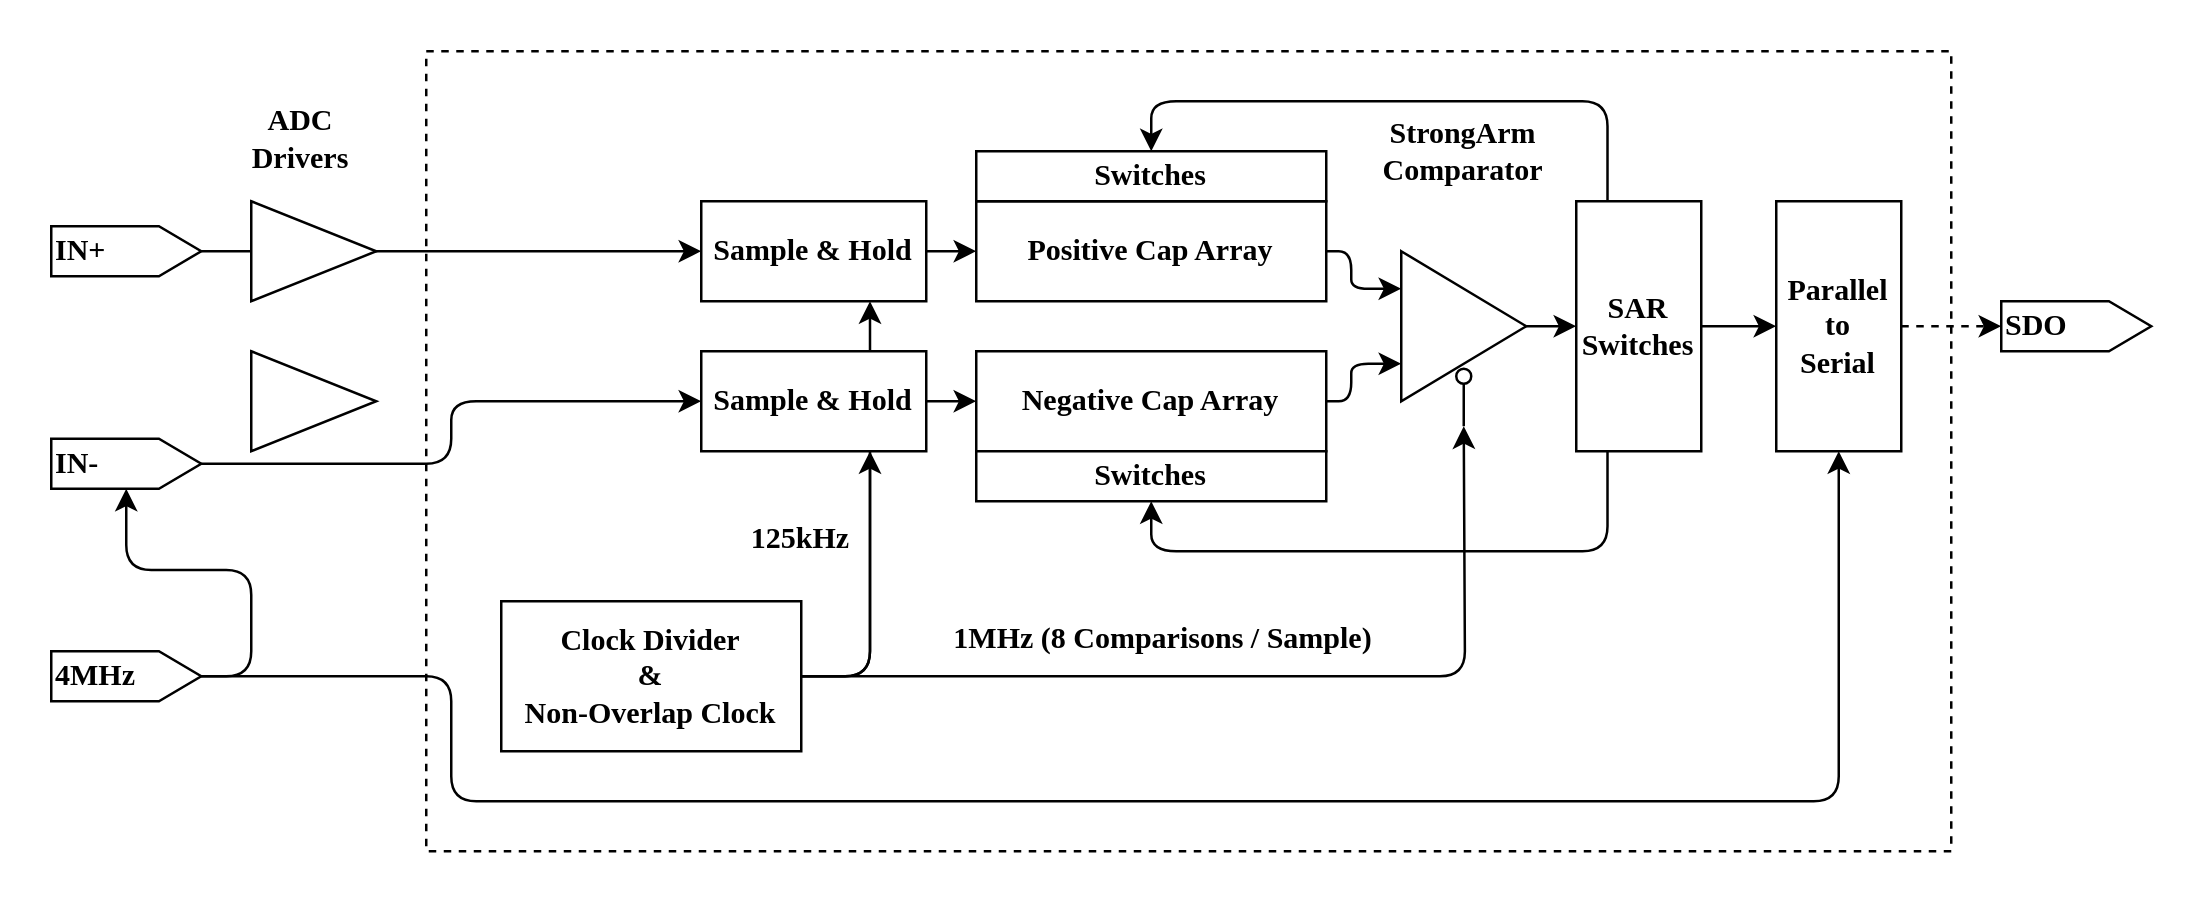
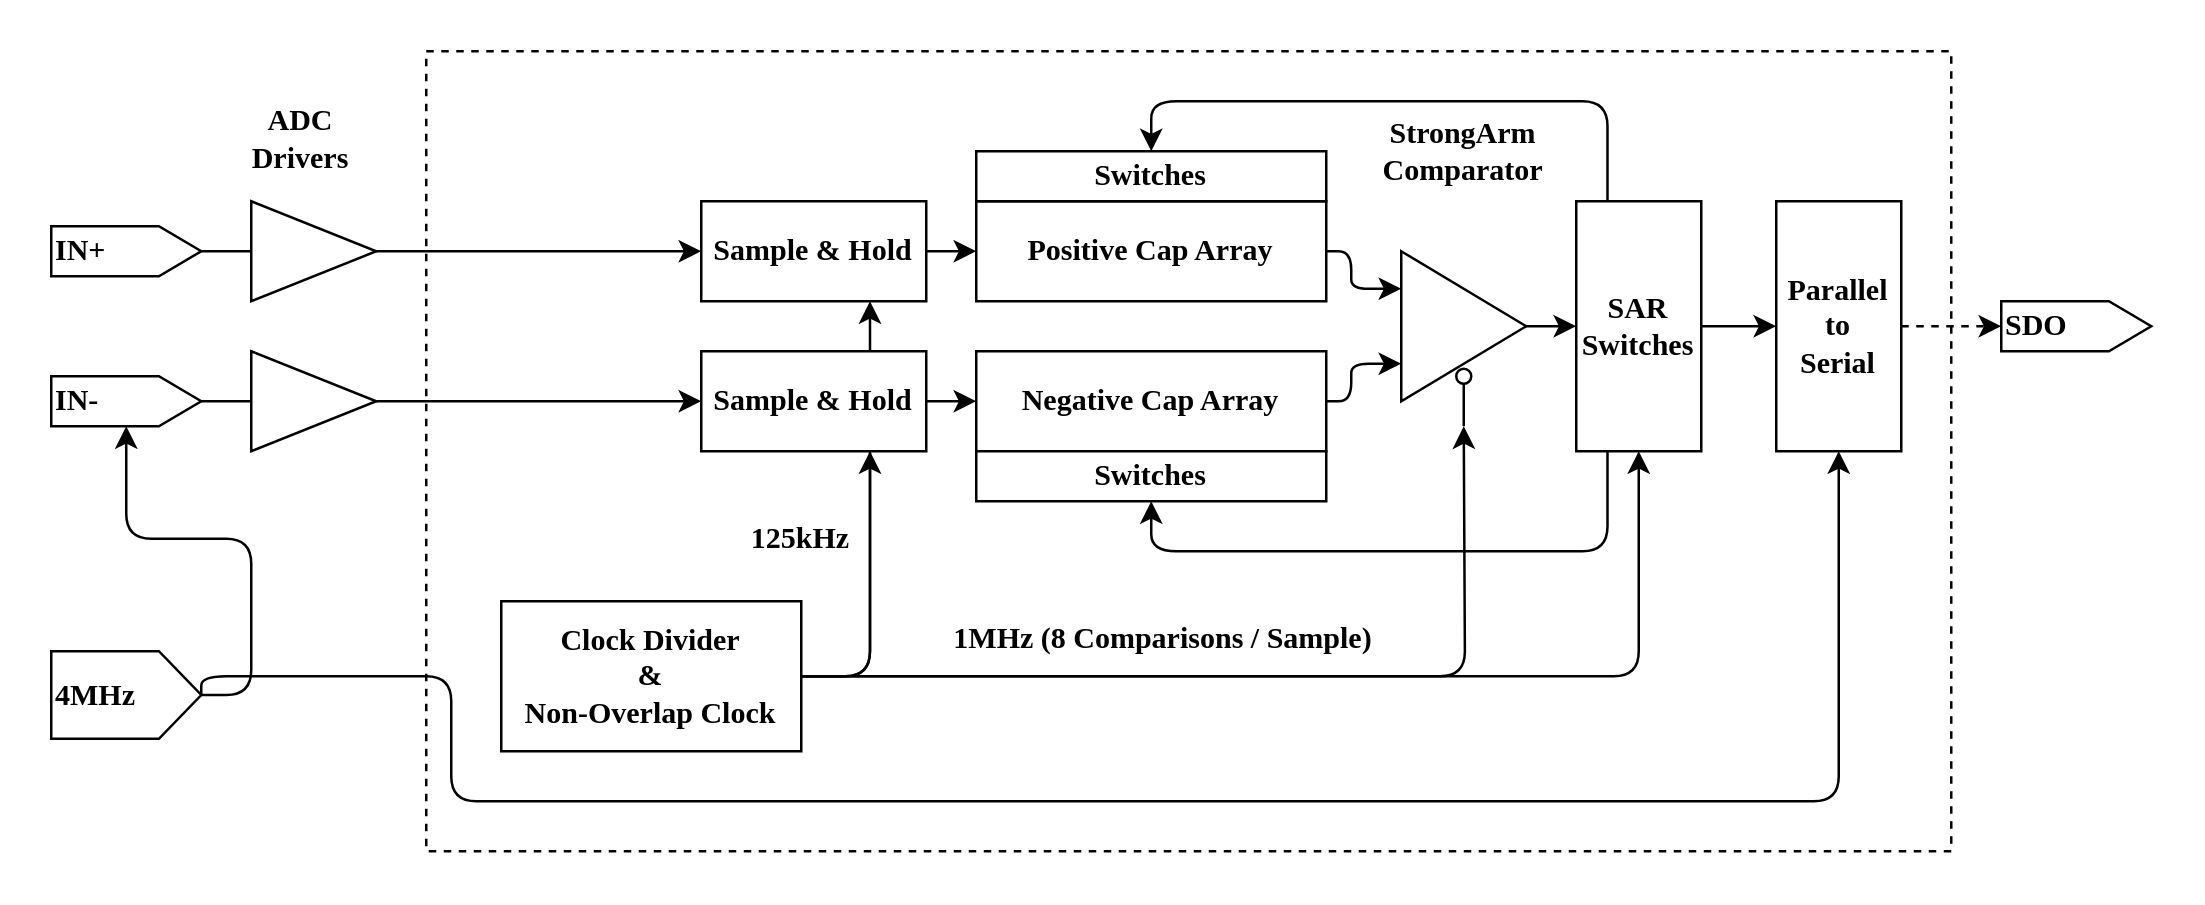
node "IN-": moved (126, 464) -> (126, 401)
edge "Clock Divider & Non-Overlap Clock" -> "SAR Switches": added
node "4MHz": size 150x50 -> 150x88
